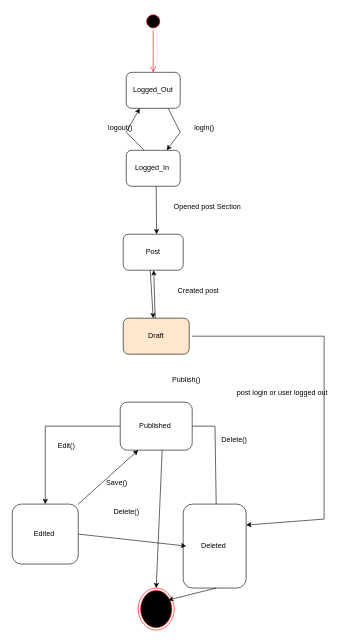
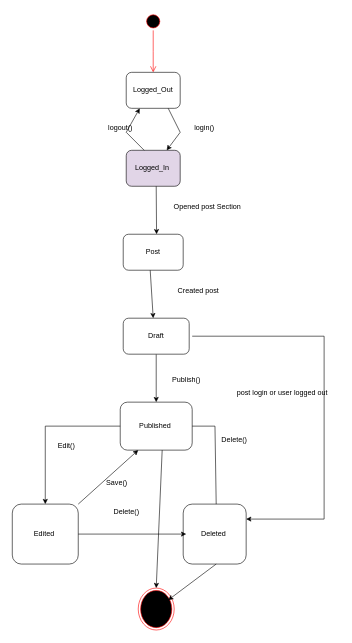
node "Logged_In": fillcolor #ffffff -> #e1d5e7
edge "Draft" -> "Post": now "Draft" -> "Published"
node "Draft": fillcolor #ffe6cc -> #ffffff
node "Deleted": size 63x84 -> 63x60
